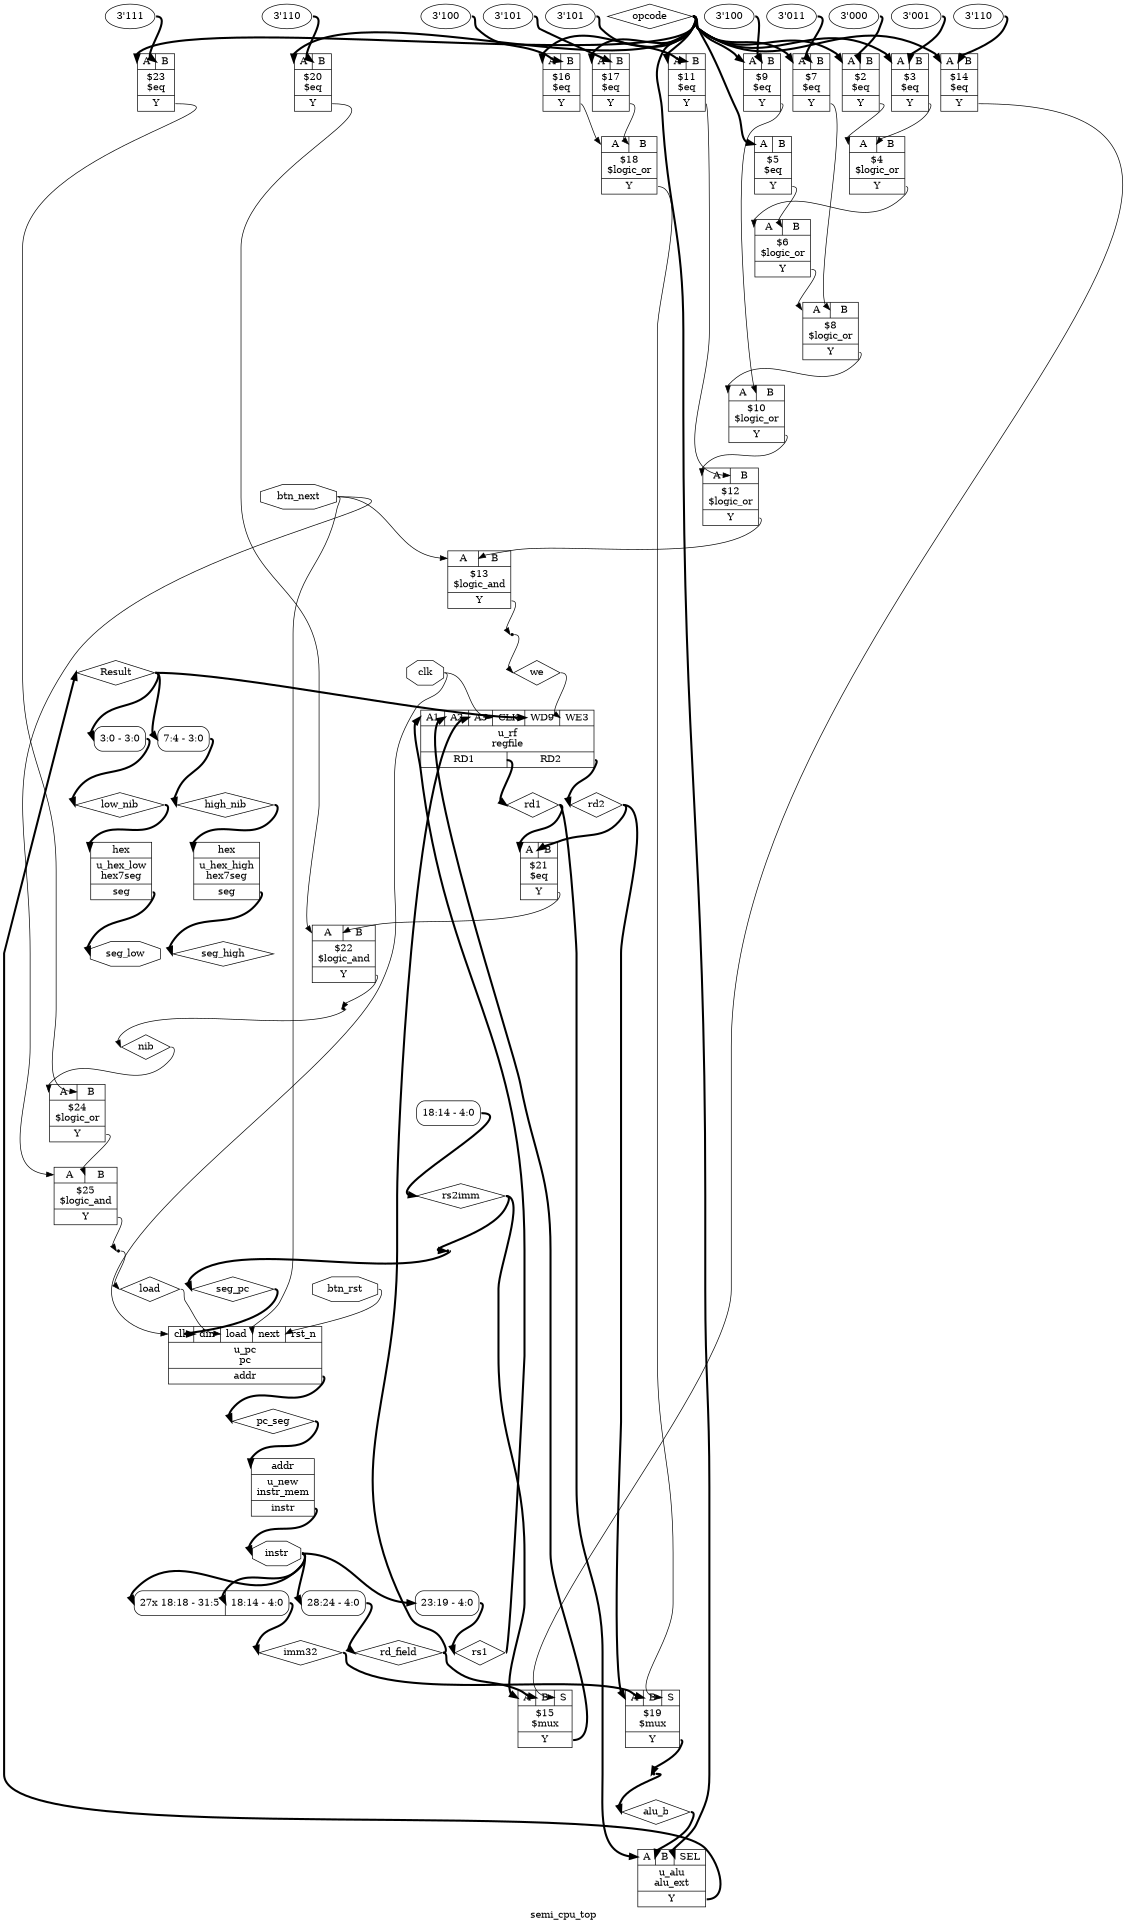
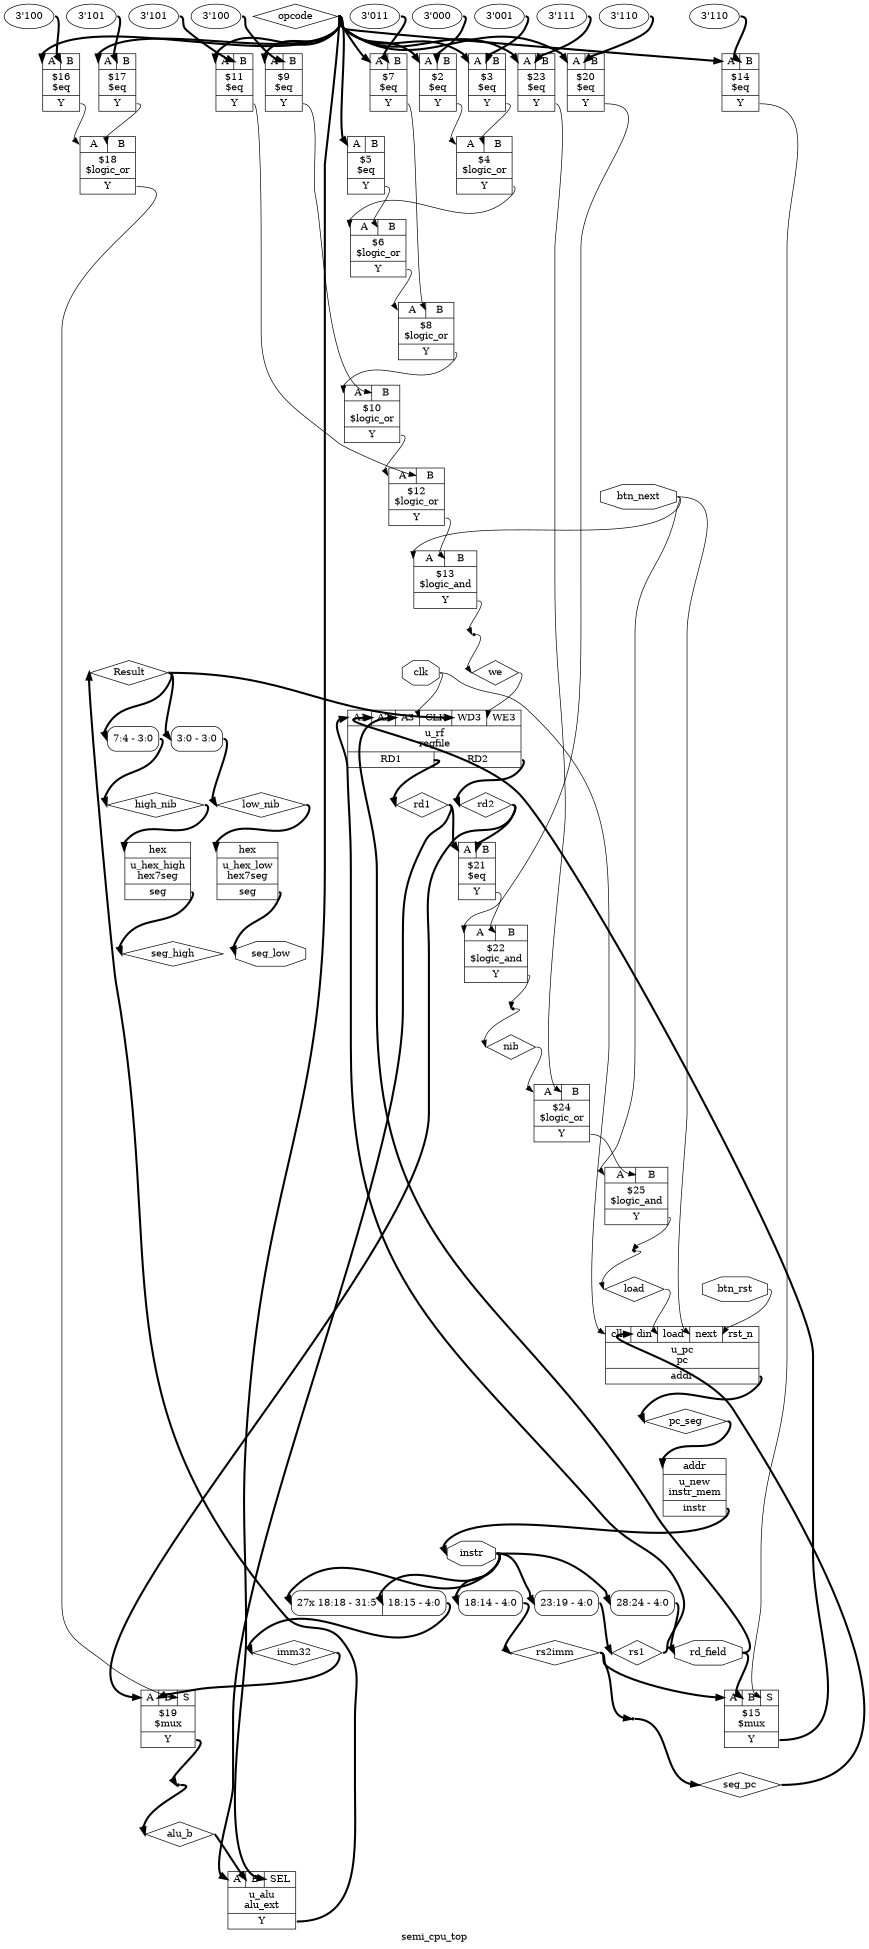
node "A1": text "WD9" -> "WD3"
edge "instr" -> "18:14 - 4:0": added
node "27x 18:18 - 31:5": text "18:14 - 4:0" -> "18:15 - 4:0"
node "rd_field": shape diamond -> octagon
